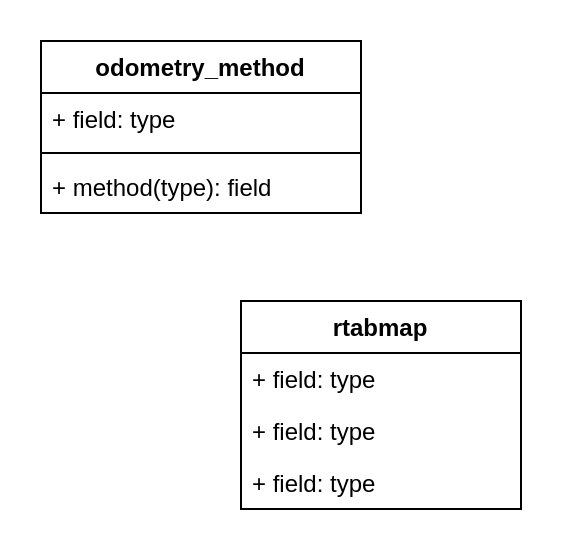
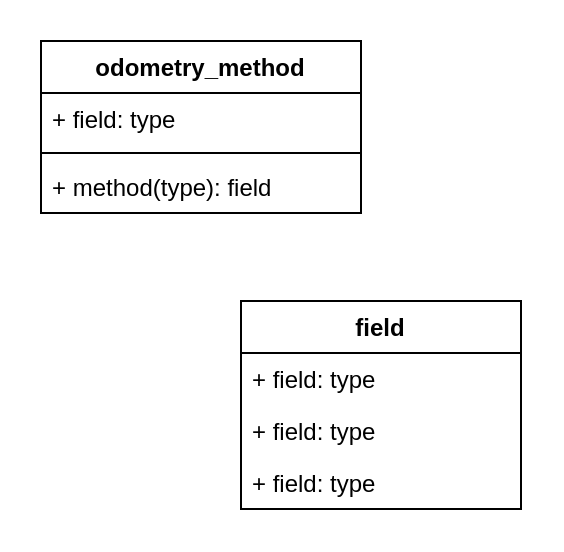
node "rtabmap": label "rtabmap" -> "field"
